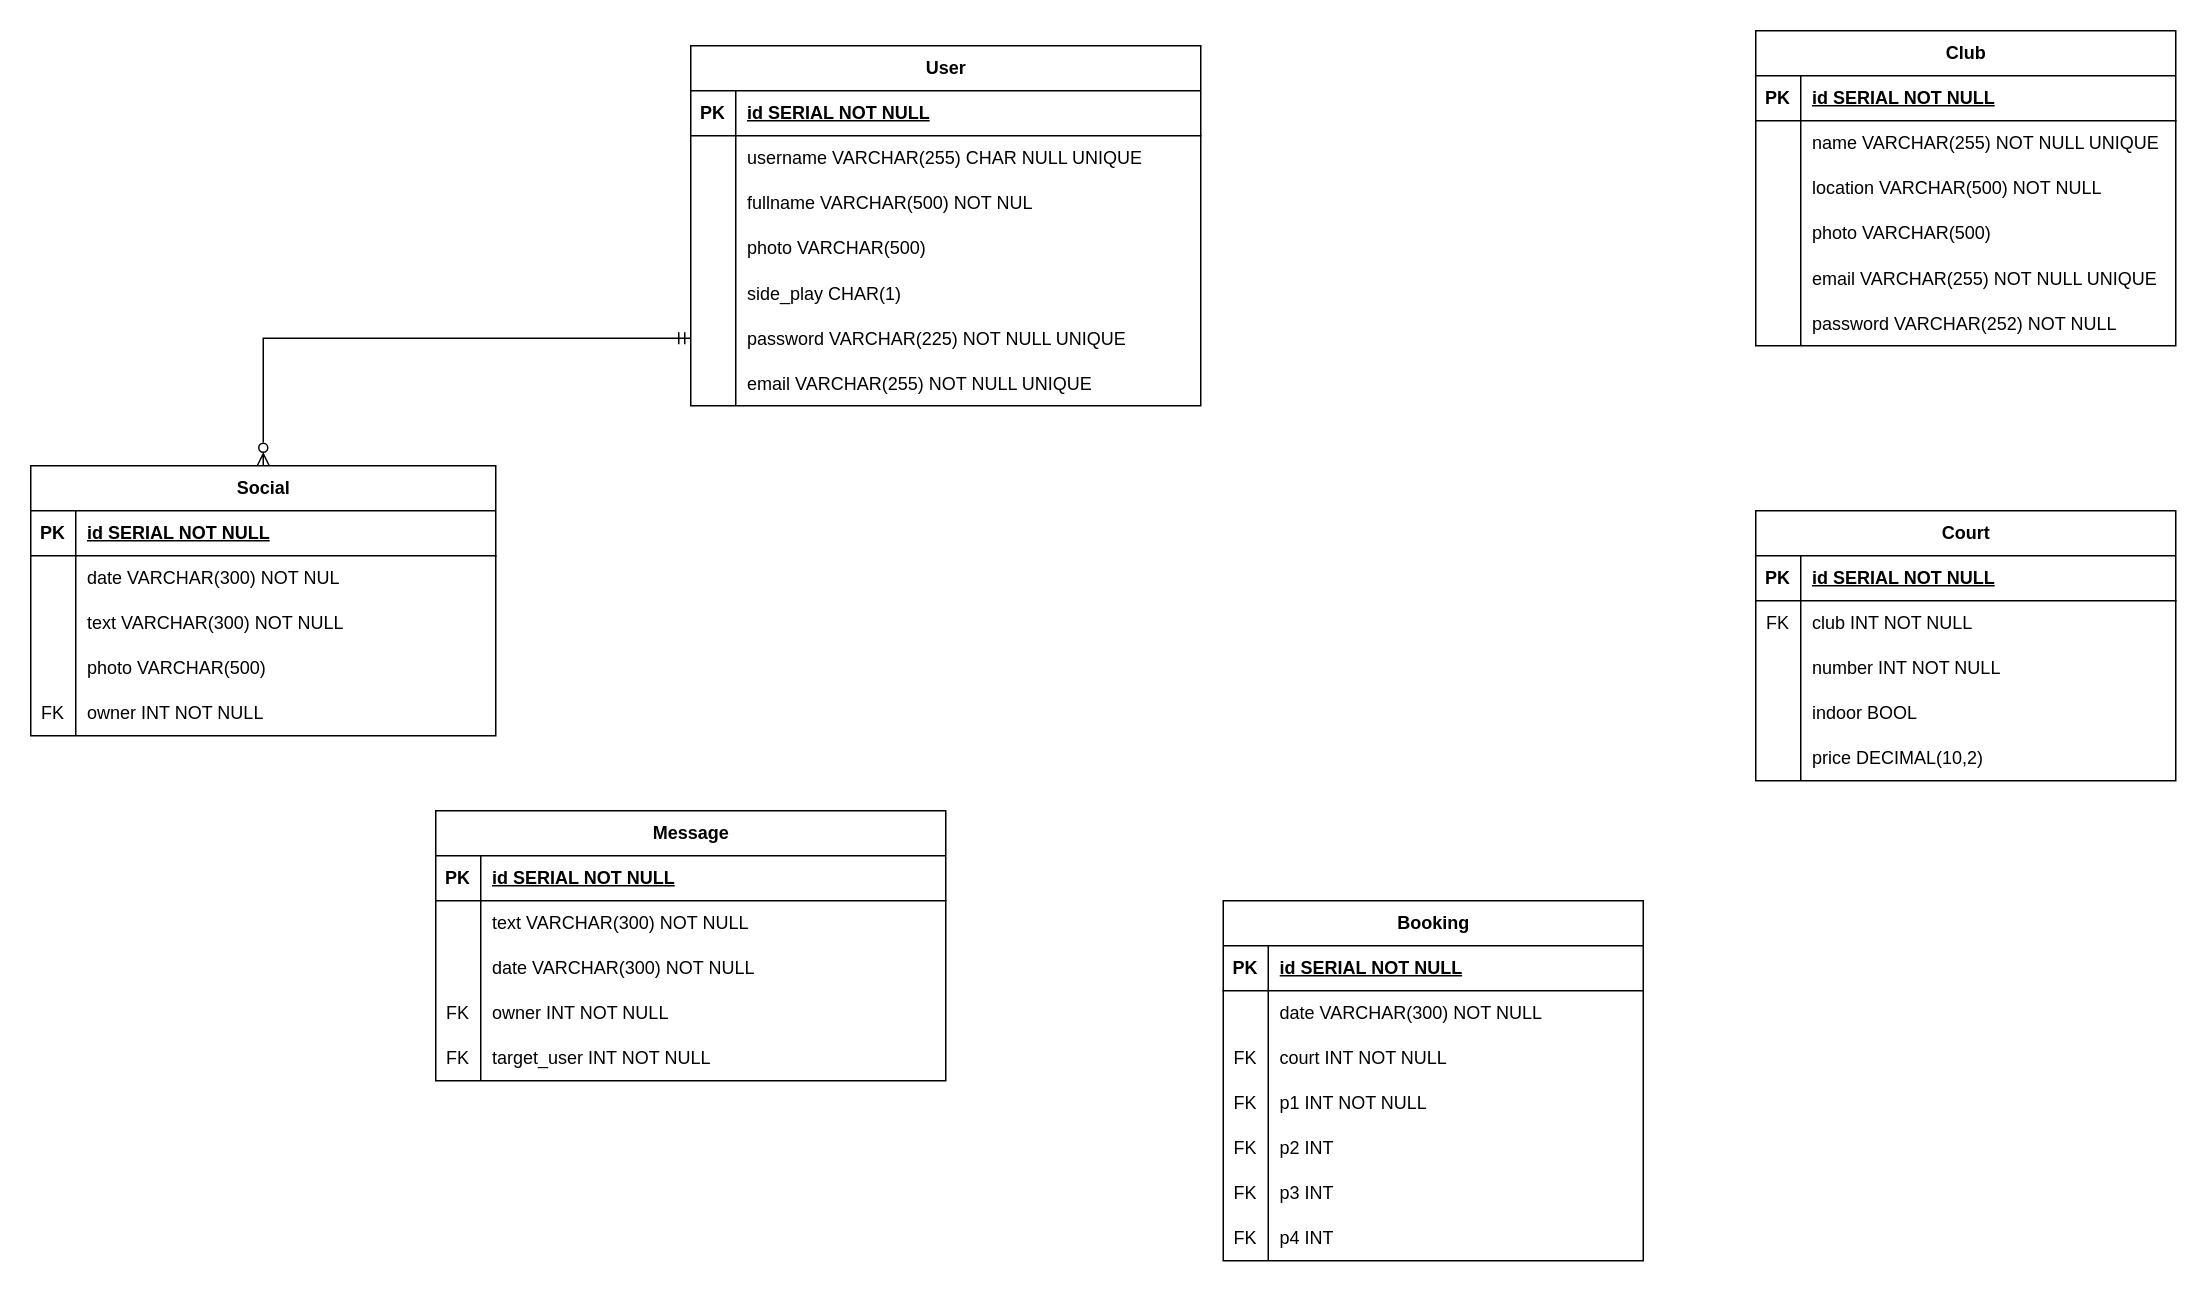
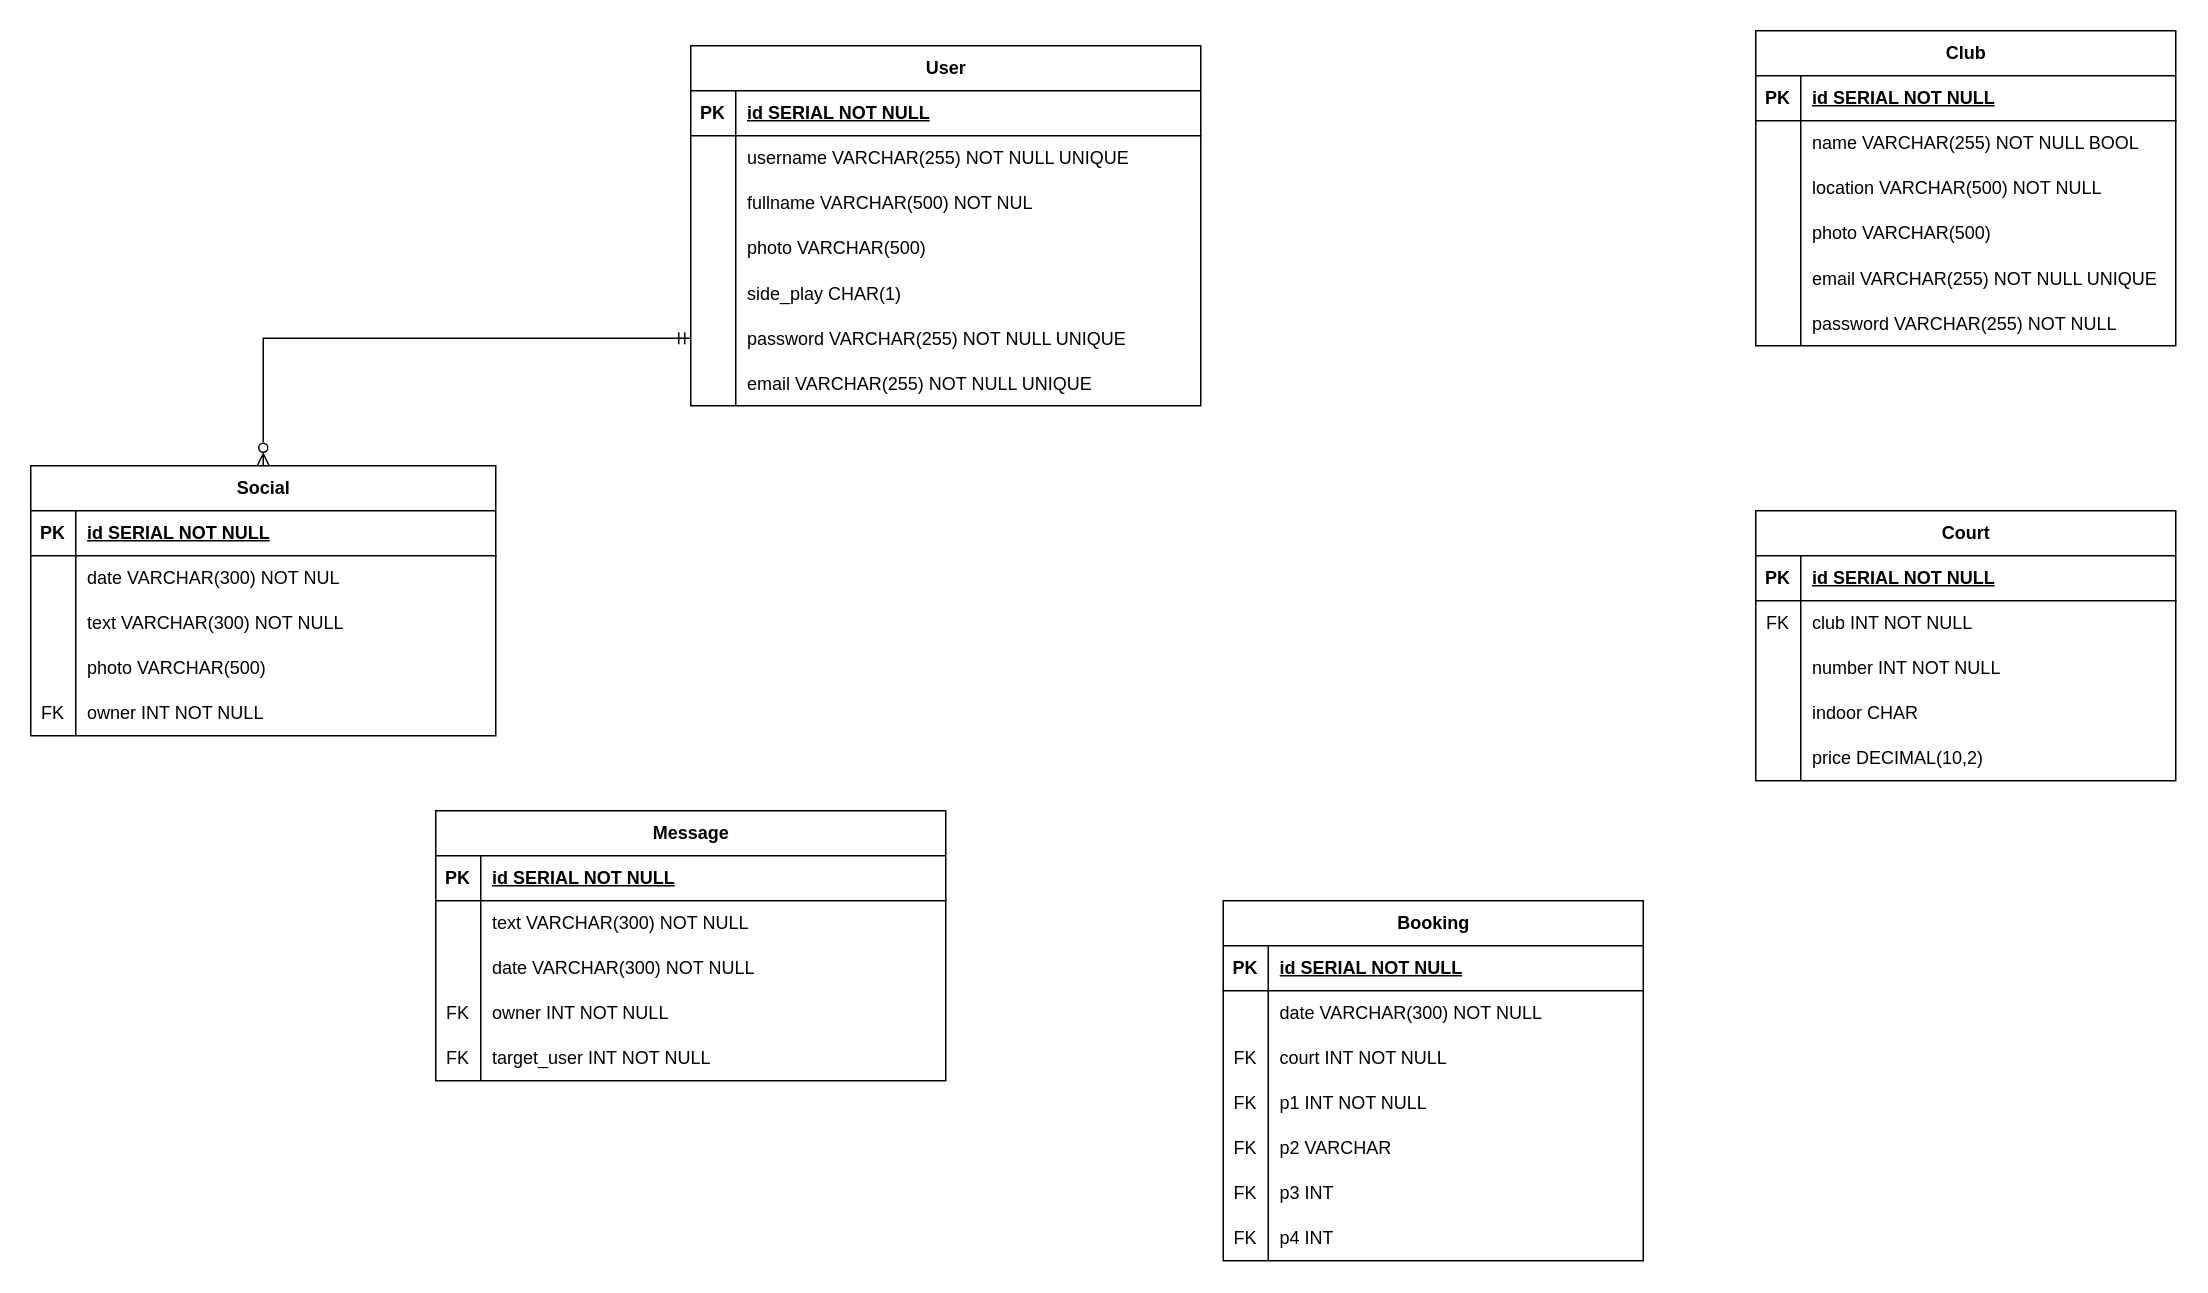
node "name VARCHAR(255) NOT NULL UNIQUE": label "name VARCHAR(255) NOT NULL UNIQUE" -> "name VARCHAR(255) NOT NULL BOOL"
node "username VARCHAR(255) CHAR NULL UNIQUE": label "username VARCHAR(255) CHAR NULL UNIQUE" -> "username VARCHAR(255) NOT NULL UNIQUE"
node "password VARCHAR(252) NOT NULL": label "password VARCHAR(252) NOT NULL" -> "password VARCHAR(255) NOT NULL"
node "password VARCHAR(225) NOT NULL UNIQUE": label "password VARCHAR(225) NOT NULL UNIQUE" -> "password VARCHAR(255) NOT NULL UNIQUE"
node "indoor BOOL": label "indoor BOOL" -> "indoor CHAR"
node "p2 INT": label "p2 INT" -> "p2 VARCHAR"
